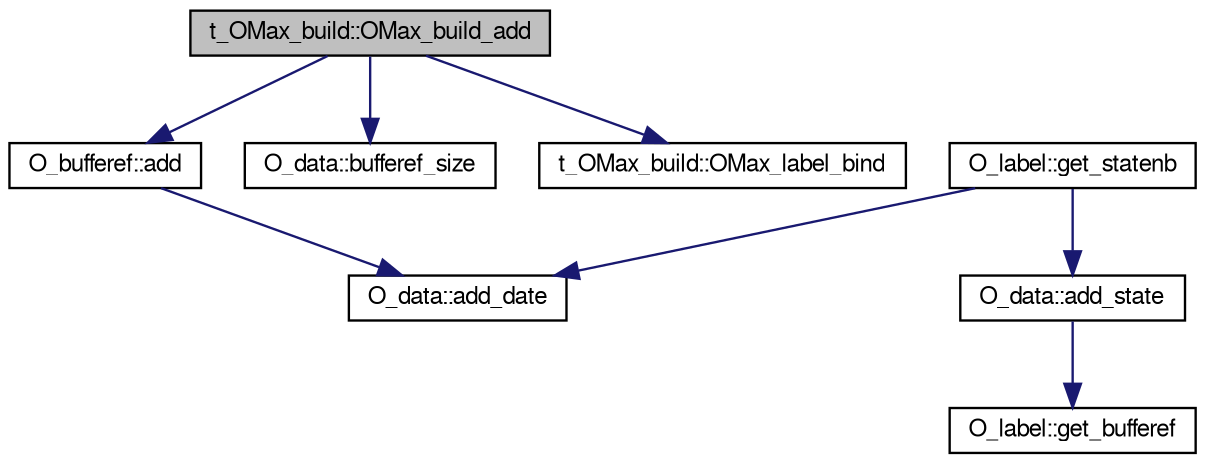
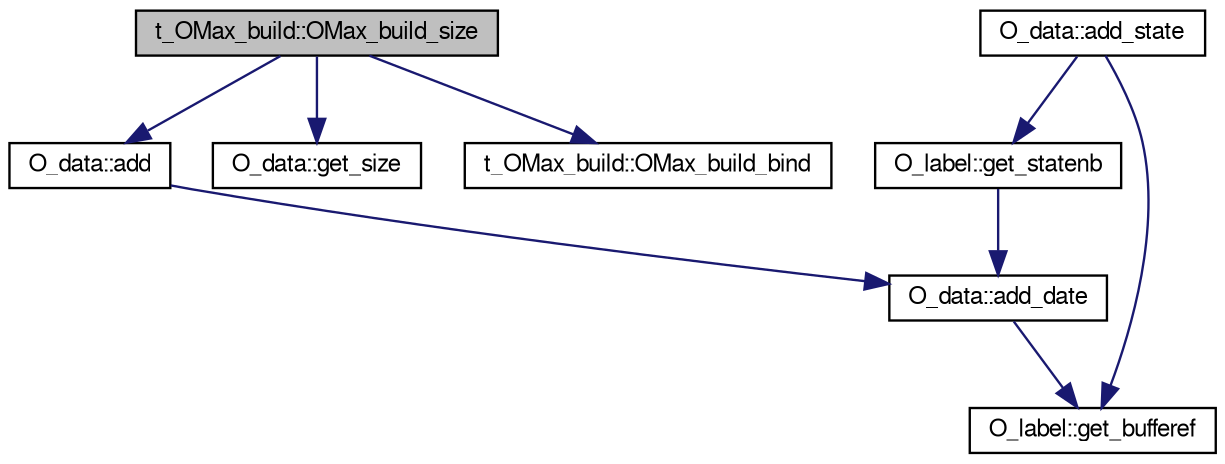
node "t_OMax_build::OMax_build_add": label "t_OMax_build::OMax_build_add" -> "t_OMax_build::OMax_build_size"
node "O_bufferef::add": label "O_bufferef::add" -> "O_data::add"
node "O_data::bufferef_size": label "O_data::bufferef_size" -> "O_data::get_size"
node "t_OMax_build::OMax_label_bind": label "t_OMax_build::OMax_label_bind" -> "t_OMax_build::OMax_build_bind"
edge "O_label::get_statenb" -> "O_data::add_state": reversed
edge "O_data::add_date" -> "O_label::get_bufferef": added
